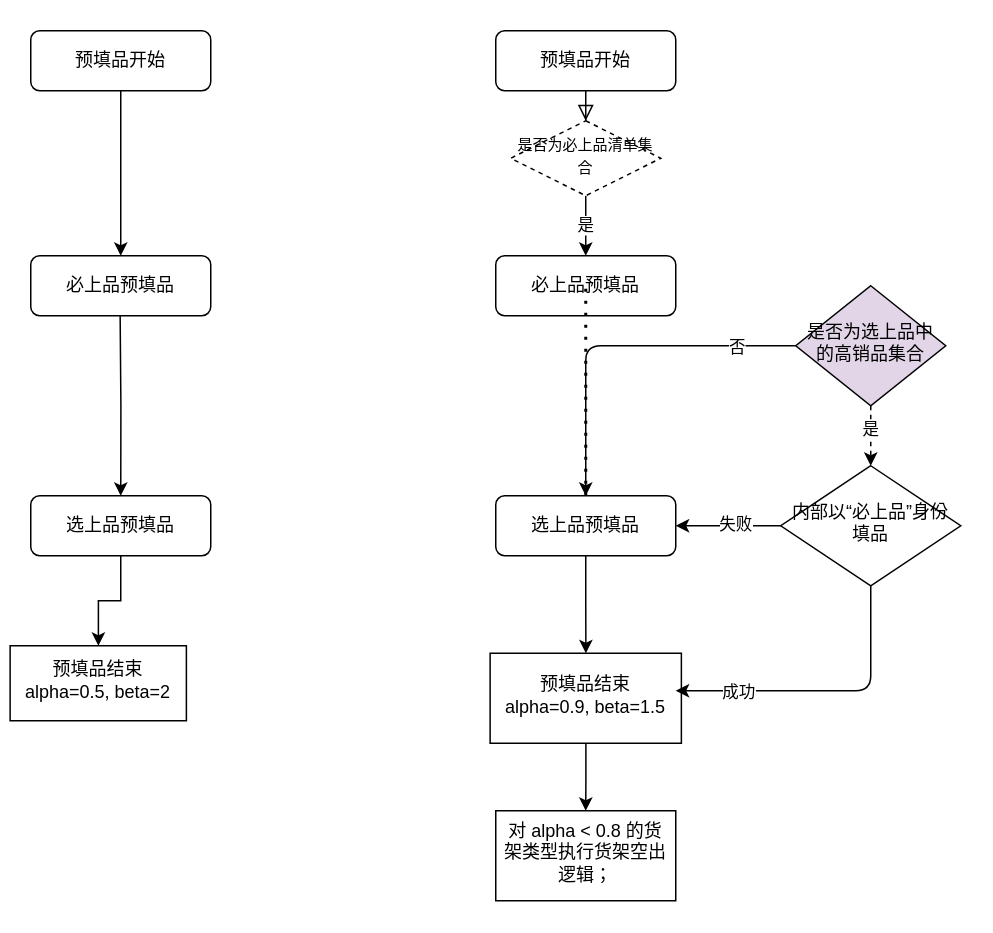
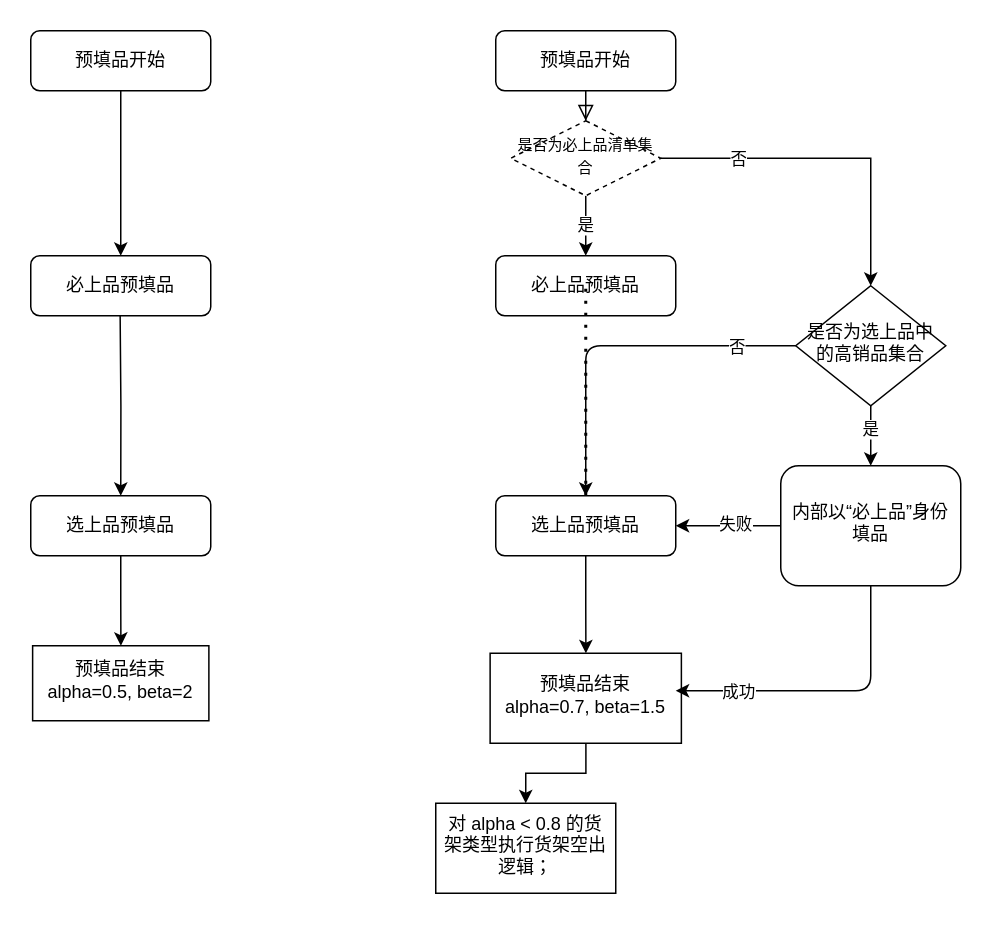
edge "是否为必上品清单集合" -> "是否为选上品中的高销品集合": added, label "否"
node "是否为选上品中的高销品集合": fillcolor #e1d5e7 -> #ffffff
edge "是否为选上品中的高销品集合" -> "内部以“必上品”身份填品": style dashed -> solid
node "内部以“必上品”身份填品": shape diamond -> rounded rectangle
node "预填品结束 alpha=0.5, beta=2": moved (98, 683) -> (121, 683)
node "预填品结束 alpha=0.9, beta=1.5": label "预填品结束 alpha=0.9, beta=1.5" -> "预填品结束 alpha=0.7, beta=1.5"
node "对 alpha < 0.8 的货架类型执行货架空出逻辑；": moved (586, 856) -> (526, 848)
